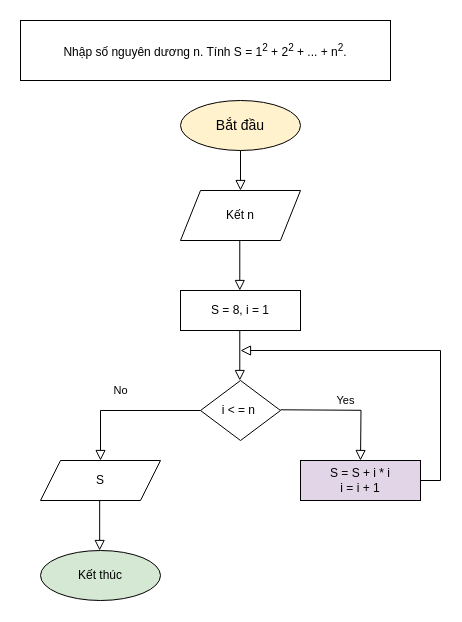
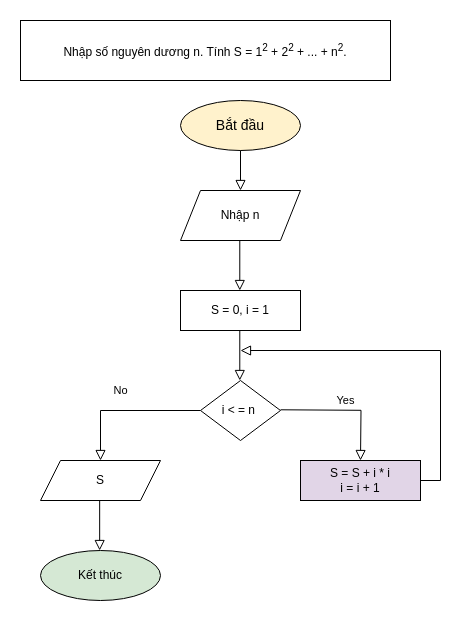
node "Kết n": label "Kết n" -> "Nhập n"
node "S = 8, i = 1": label "S = 8, i = 1" -> "S = 0, i = 1"
